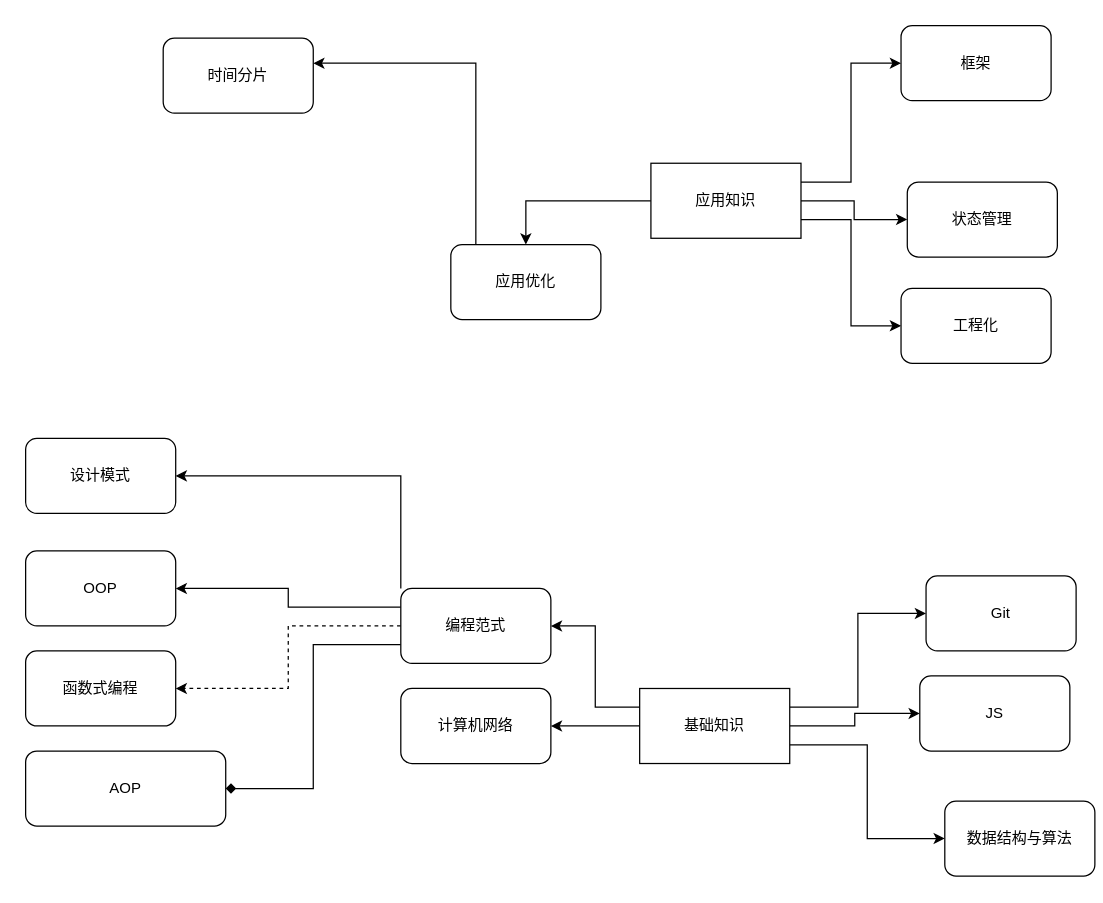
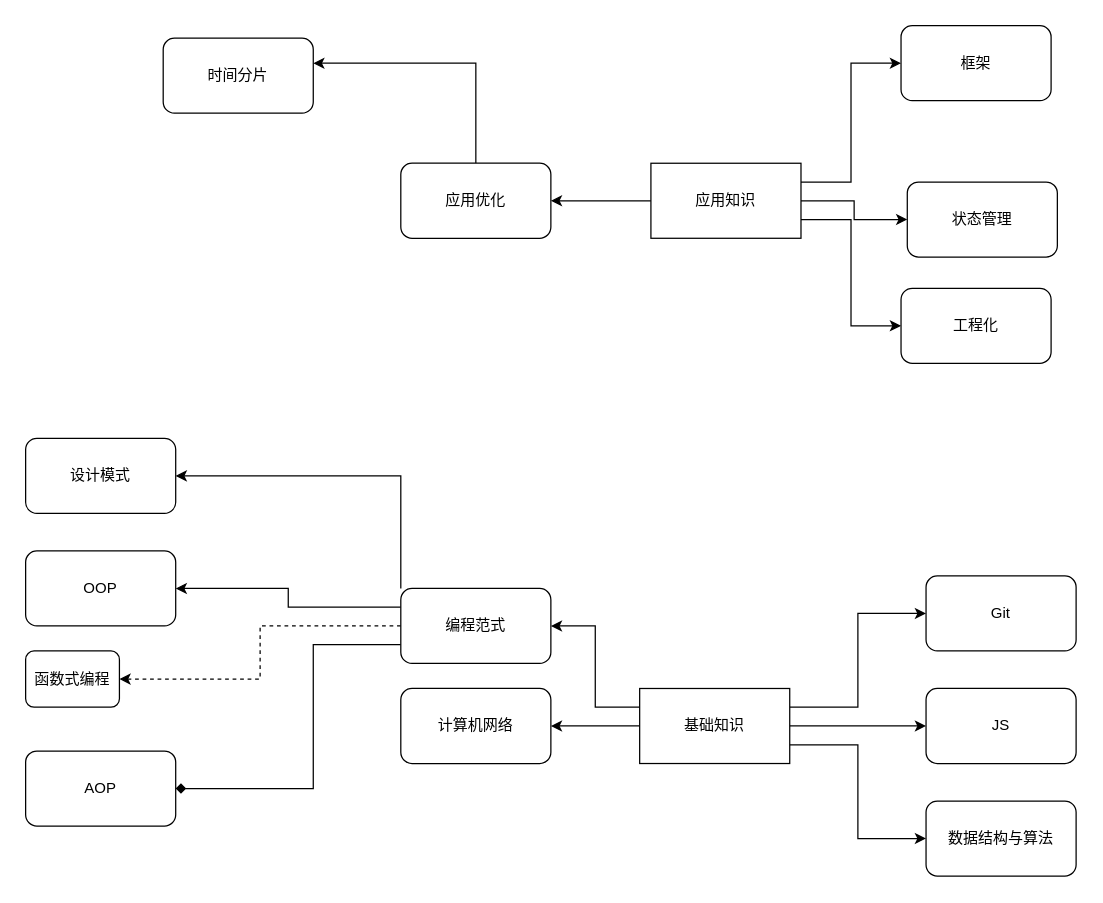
node "应用优化": moved (526, 282) -> (476, 201)
node "函数式编程": size 150x75 -> 94x56
node "JS": moved (994, 713) -> (1001, 726)
node "AOP": size 200x75 -> 150x75
node "数据结构与算法": moved (1019, 838) -> (1001, 838)
